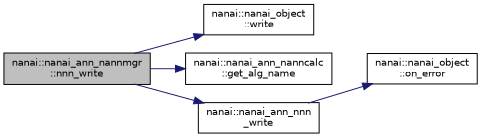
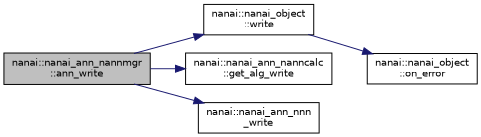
node "nanai::nanai_ann_nannmgr ::nnn_write": label "nanai::nanai_ann_nannmgr ::nnn_write" -> "nanai::nanai_ann_nannmgr ::ann_write"
node "nanai::nanai_ann_nanncalc ::get_alg_name": label "nanai::nanai_ann_nanncalc ::get_alg_name" -> "nanai::nanai_ann_nanncalc ::get_alg_write"
edge "nanai::nanai_ann_nnn _write" -> "nanai::nanai_object ::on_error": now "nanai::nanai_object ::write" -> "nanai::nanai_object ::on_error"
